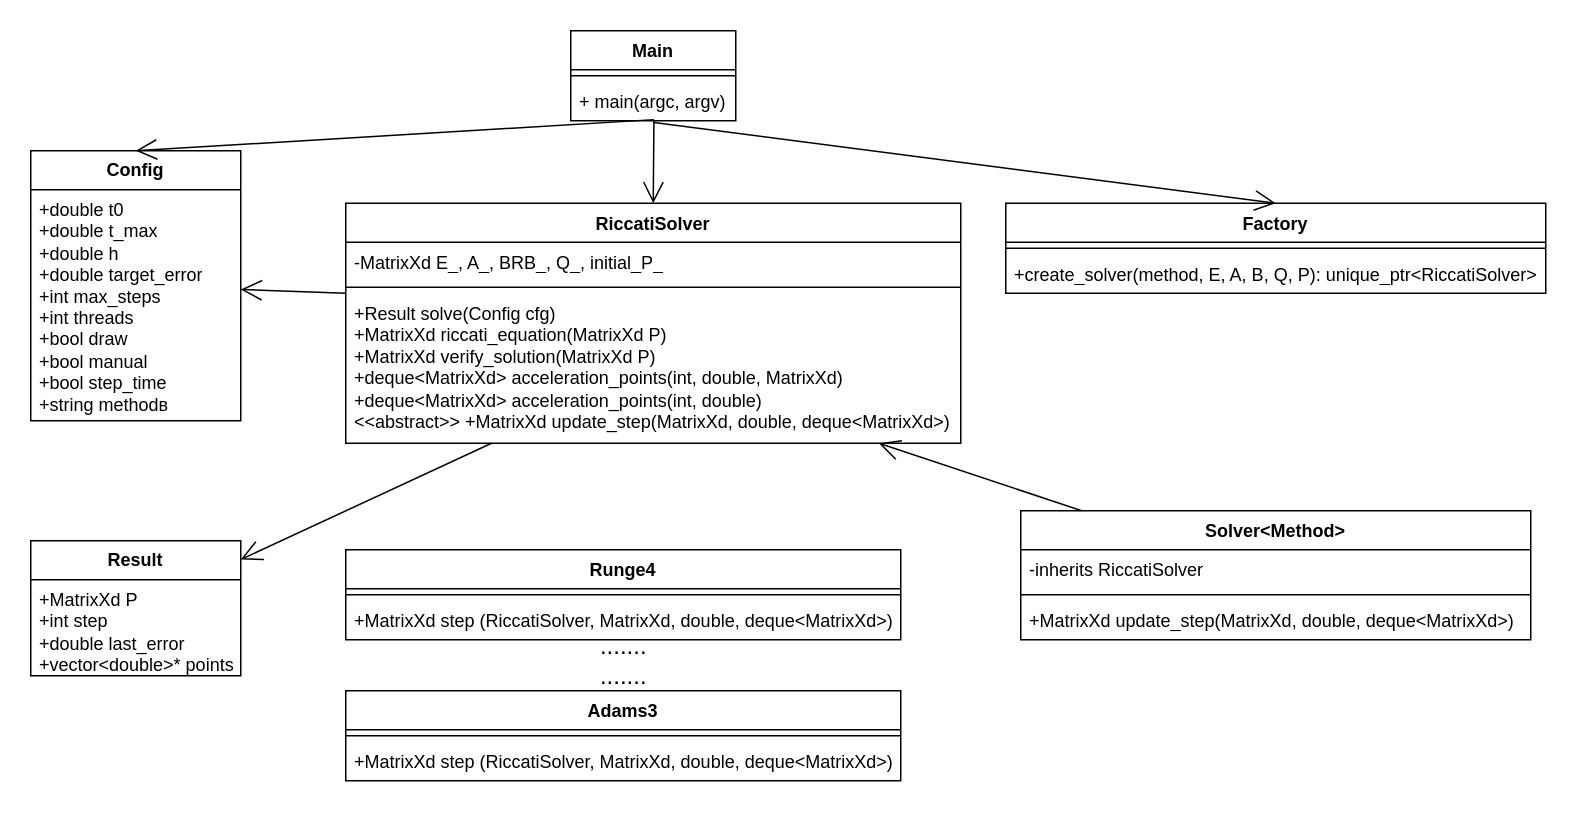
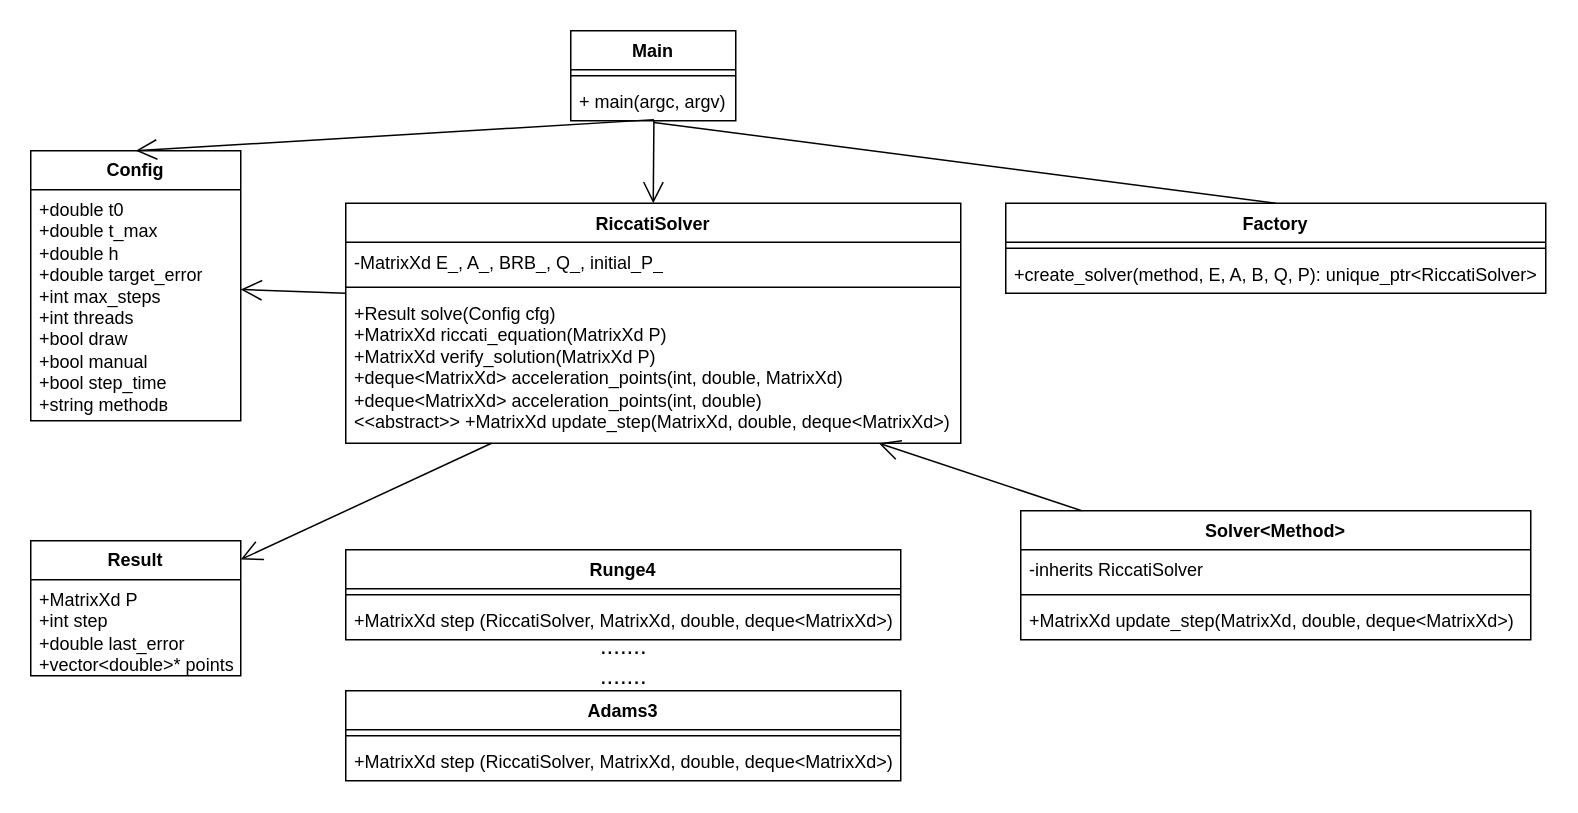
edge "+ main(argc, argv)" -> "Factory": arrowhead open -> none
